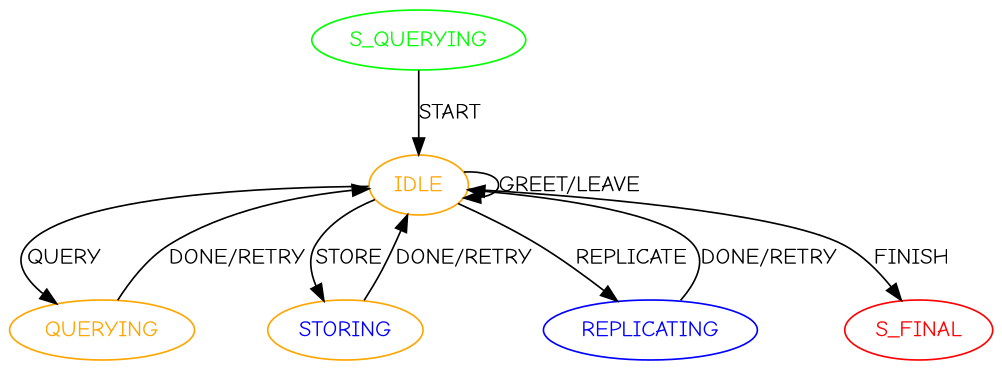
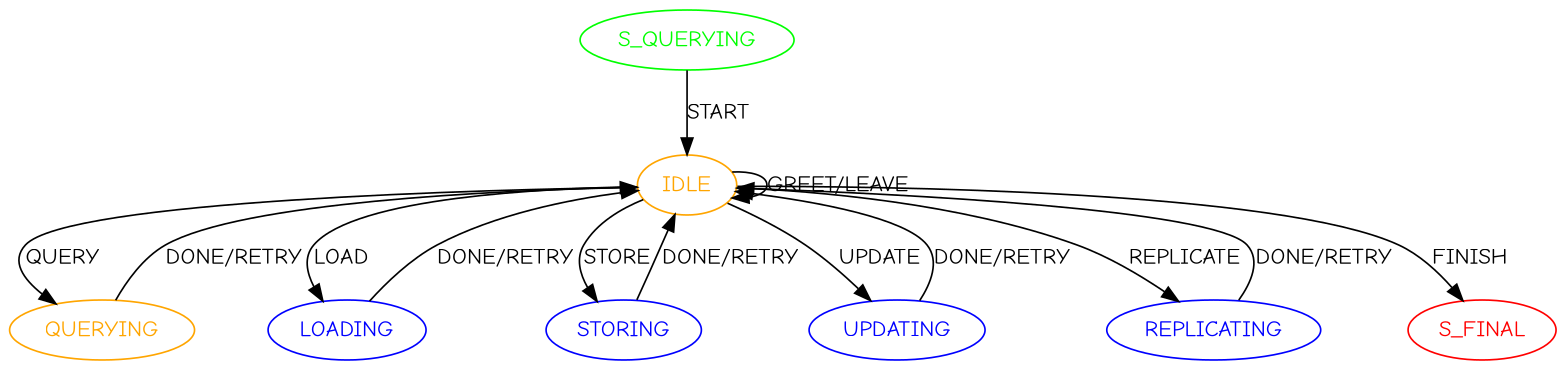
node "STORING": color orange -> blue
node "LOADING": added
node "UPDATING": added
